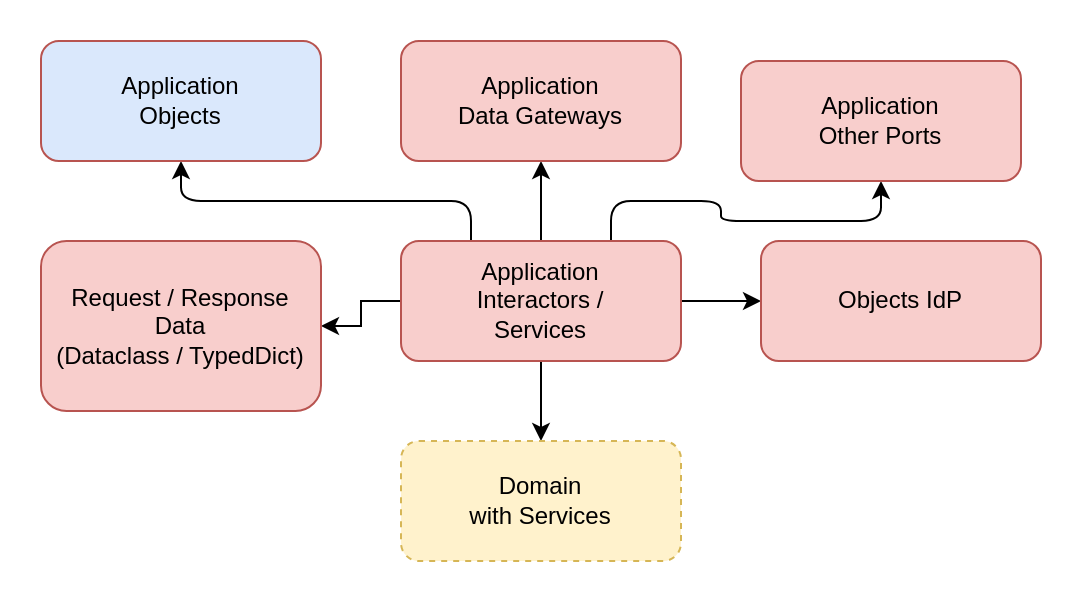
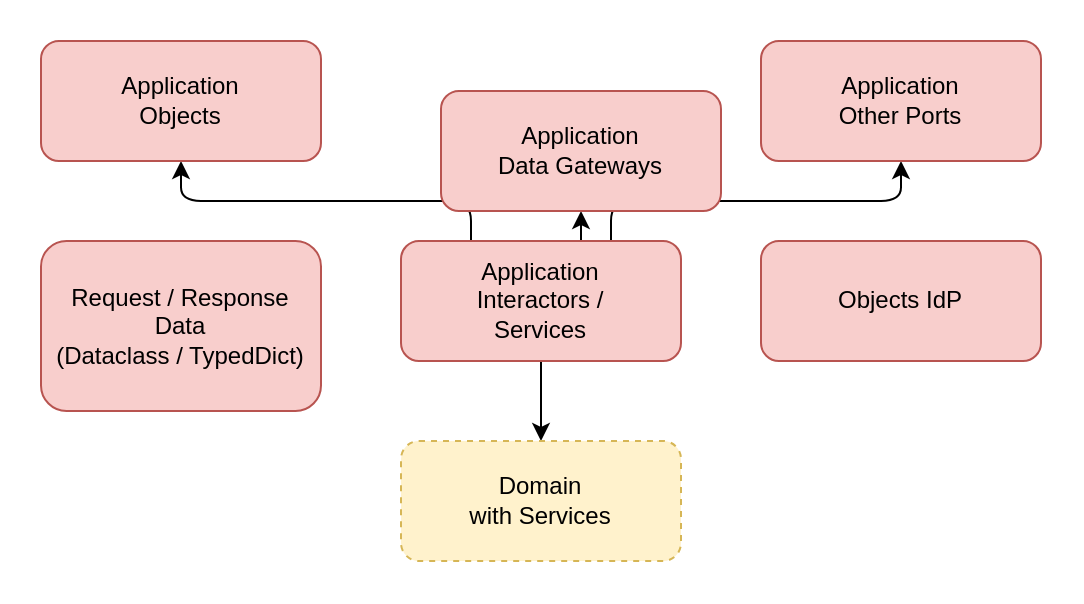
node "Application Objects": fillcolor #dae8fc -> #f8cecc
node "Application Data Gateways": moved (541, 101) -> (581, 151)
node "Application Other Ports": moved (881, 121) -> (901, 101)
edge "Application Interactors / Services" -> "Objects IdP": removed
edge "Application Interactors / Services" -> "Request / Response Data (Dataclass / TypedDict)": removed
